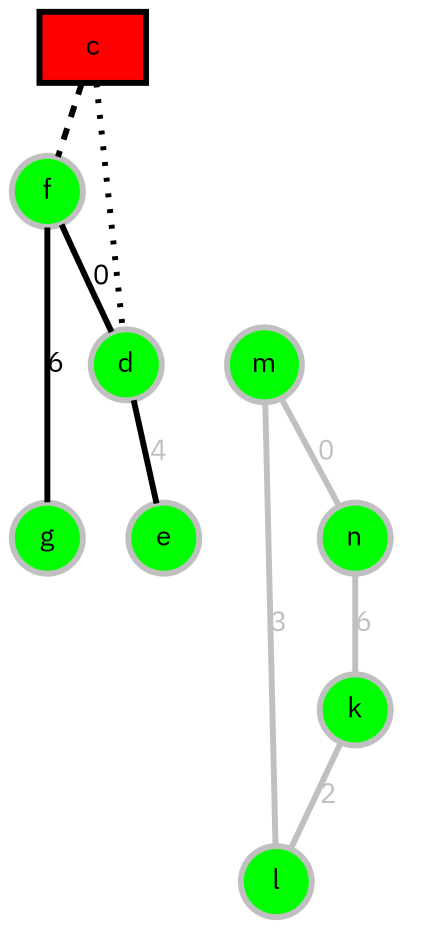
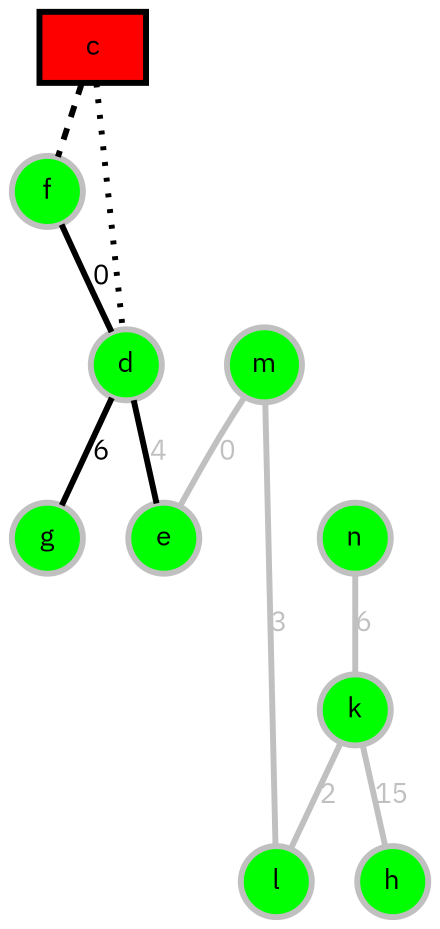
edge "f" -- "g": now "d" -- "g"
edge "m" -- "n": now "m" -- "e"
node "h": added
